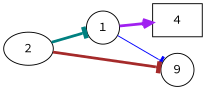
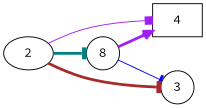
edge "2" -> "4": added
node "1": label "1" -> "8"
node "9": label "9" -> "3"
